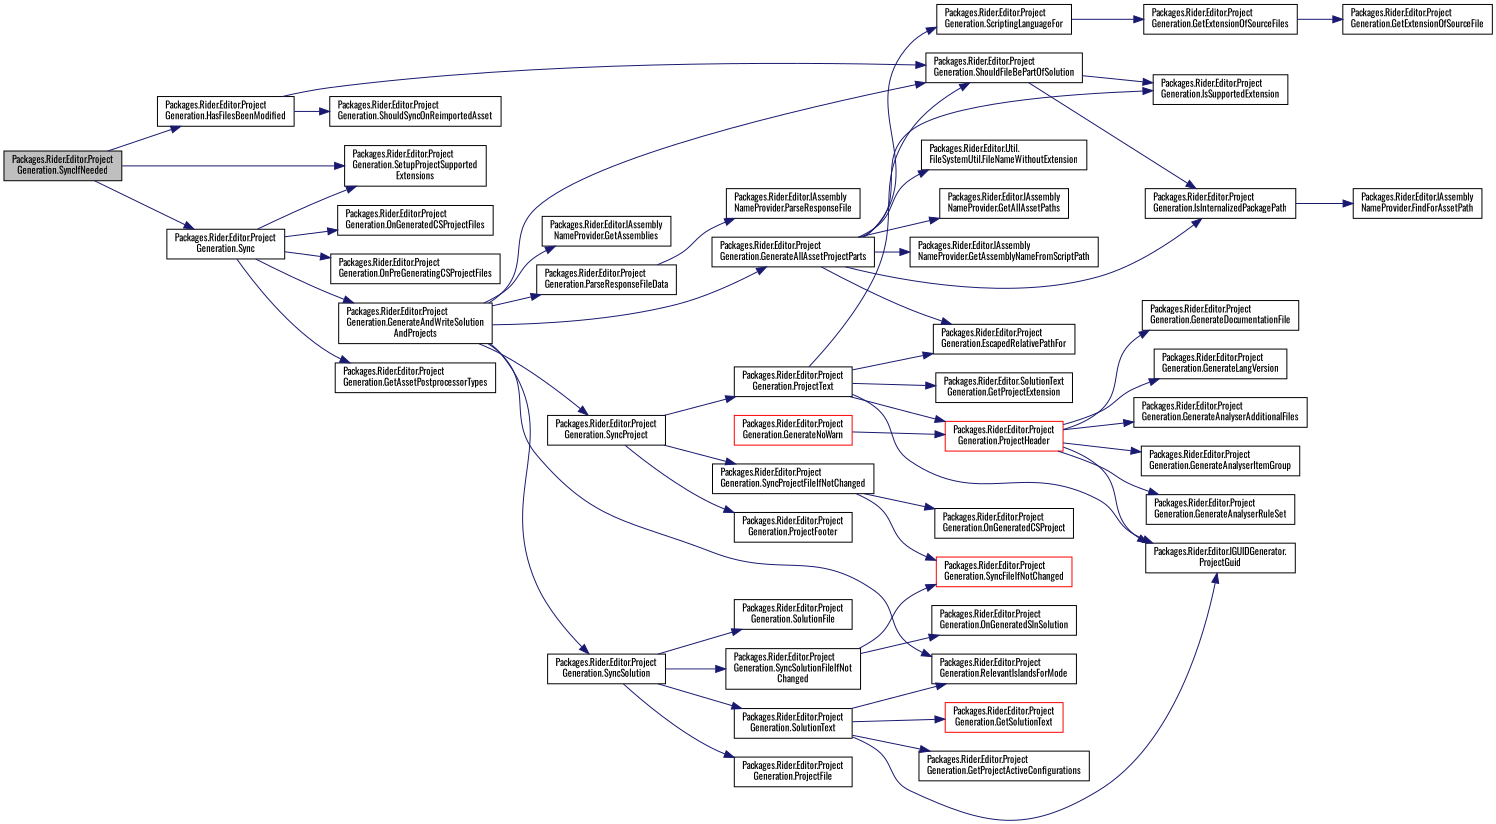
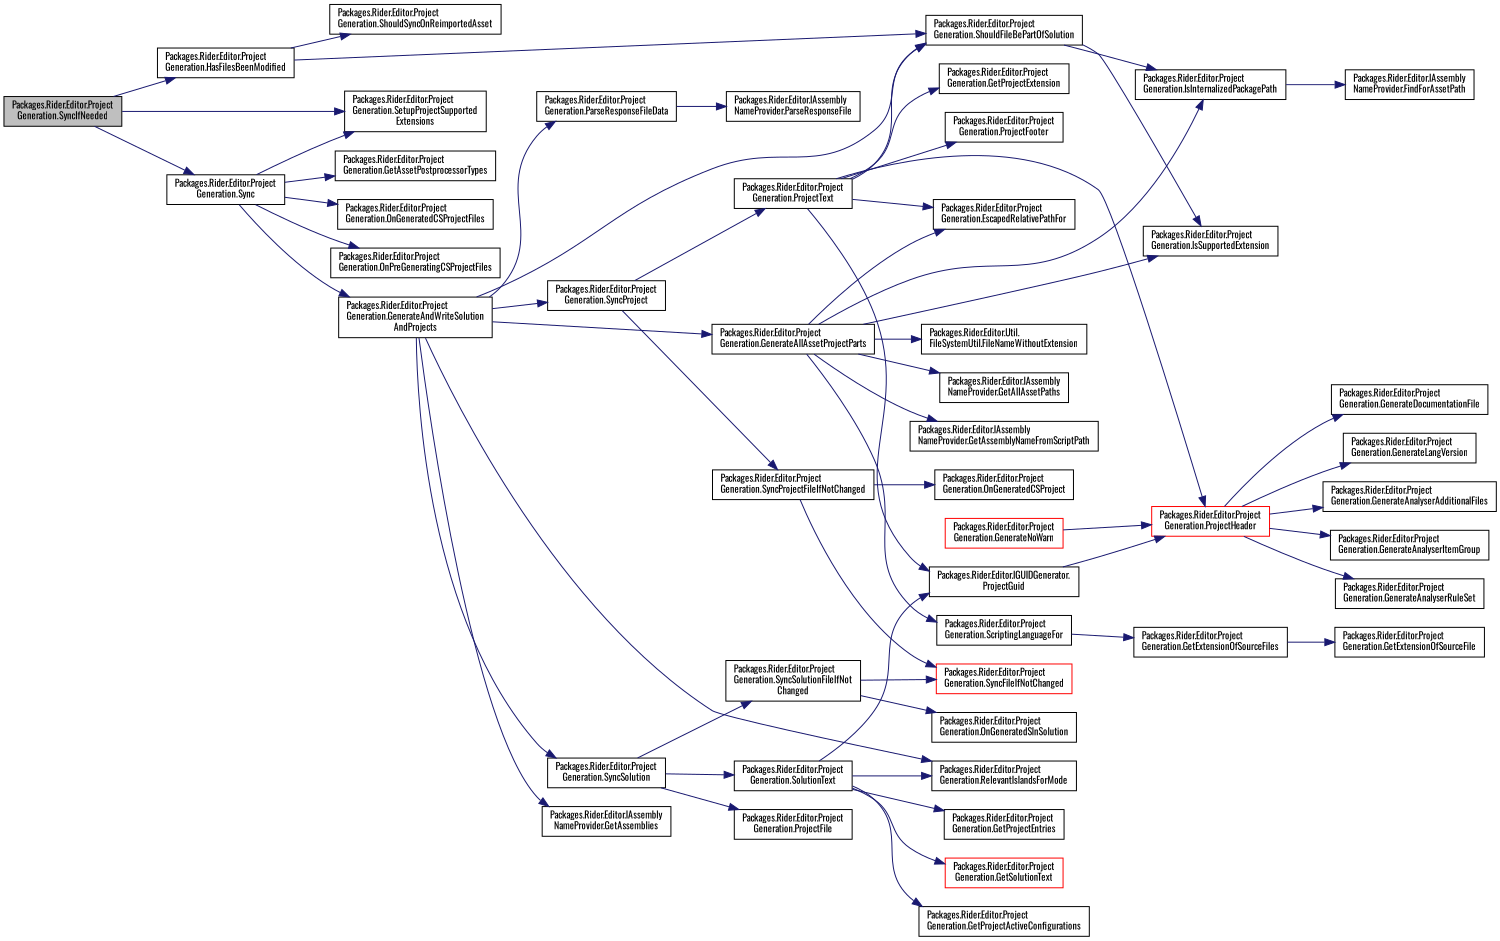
node "Packages.Rider.Editor.SolutionText Generation.GetProjectExtension": label "Packages.Rider.Editor.SolutionText Generation.GetProjectExtension" -> "Packages.Rider.Editor.Project Generation.GetProjectExtension"
edge "Packages.Rider.Editor.Project Generation.SyncProject" -> "Packages.Rider.Editor.Project Generation.ProjectFooter": now "Packages.Rider.Editor.Project Generation.ProjectText" -> "Packages.Rider.Editor.Project Generation.ProjectFooter"
edge "Packages.Rider.Editor.Project Generation.ProjectHeader" -> "Packages.Rider.Editor.IGUIDGenerator. ProjectGuid": reversed
node "Packages.Rider.Editor.Project Generation.SolutionFile": removed
node "Packages.Rider.Editor.Project Generation.GetProjectEntries": added
